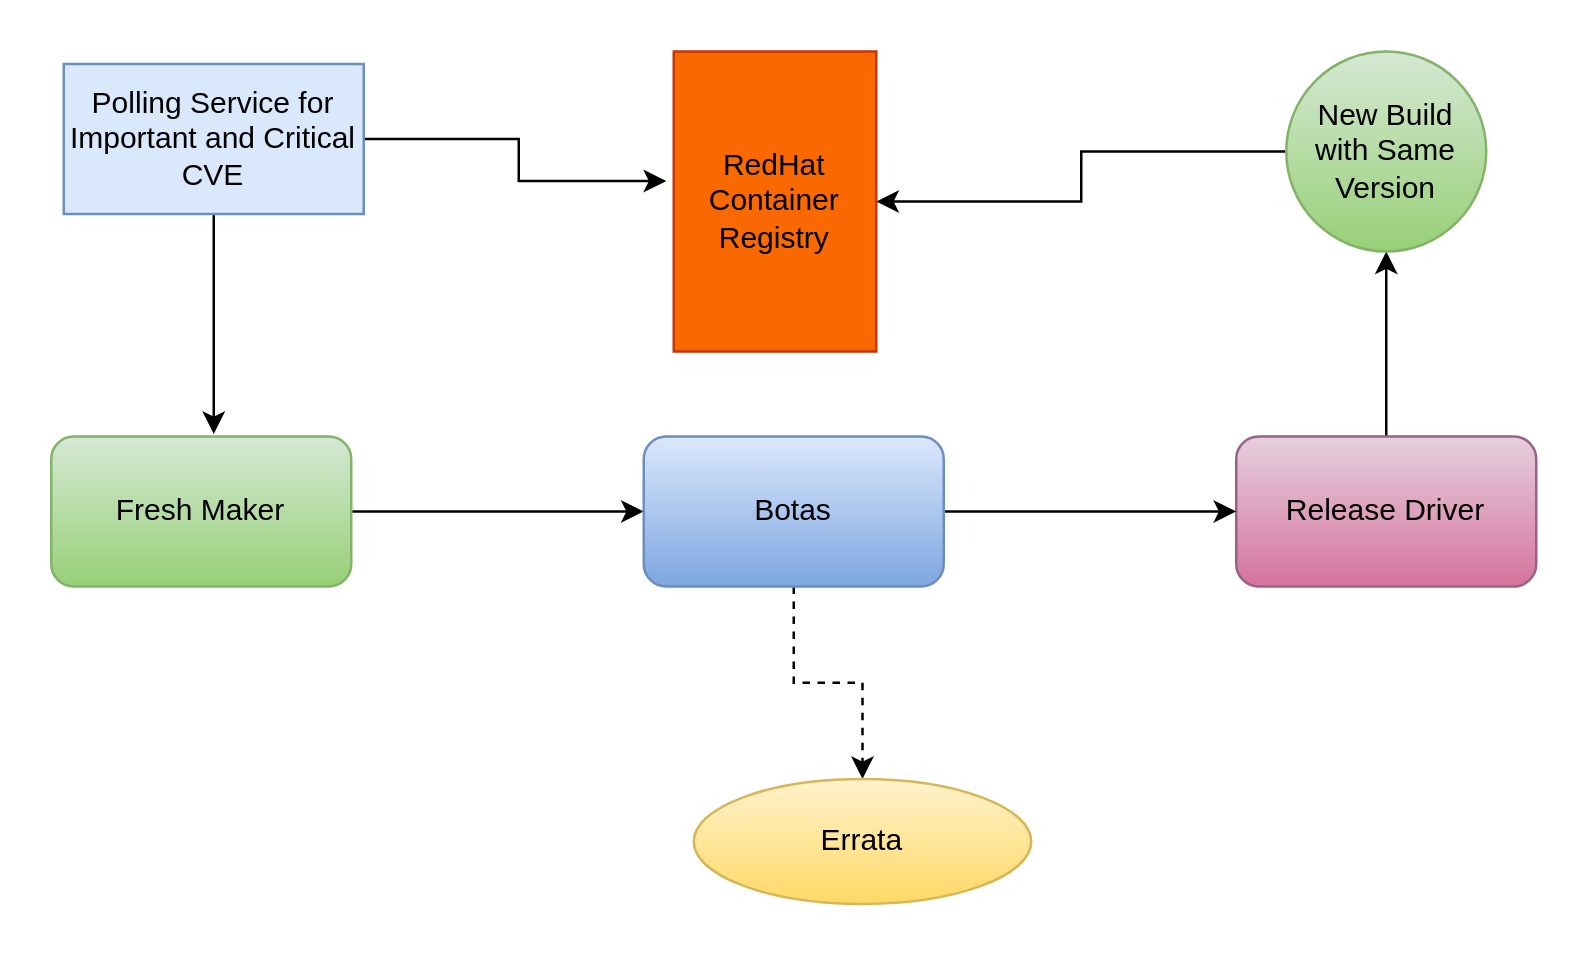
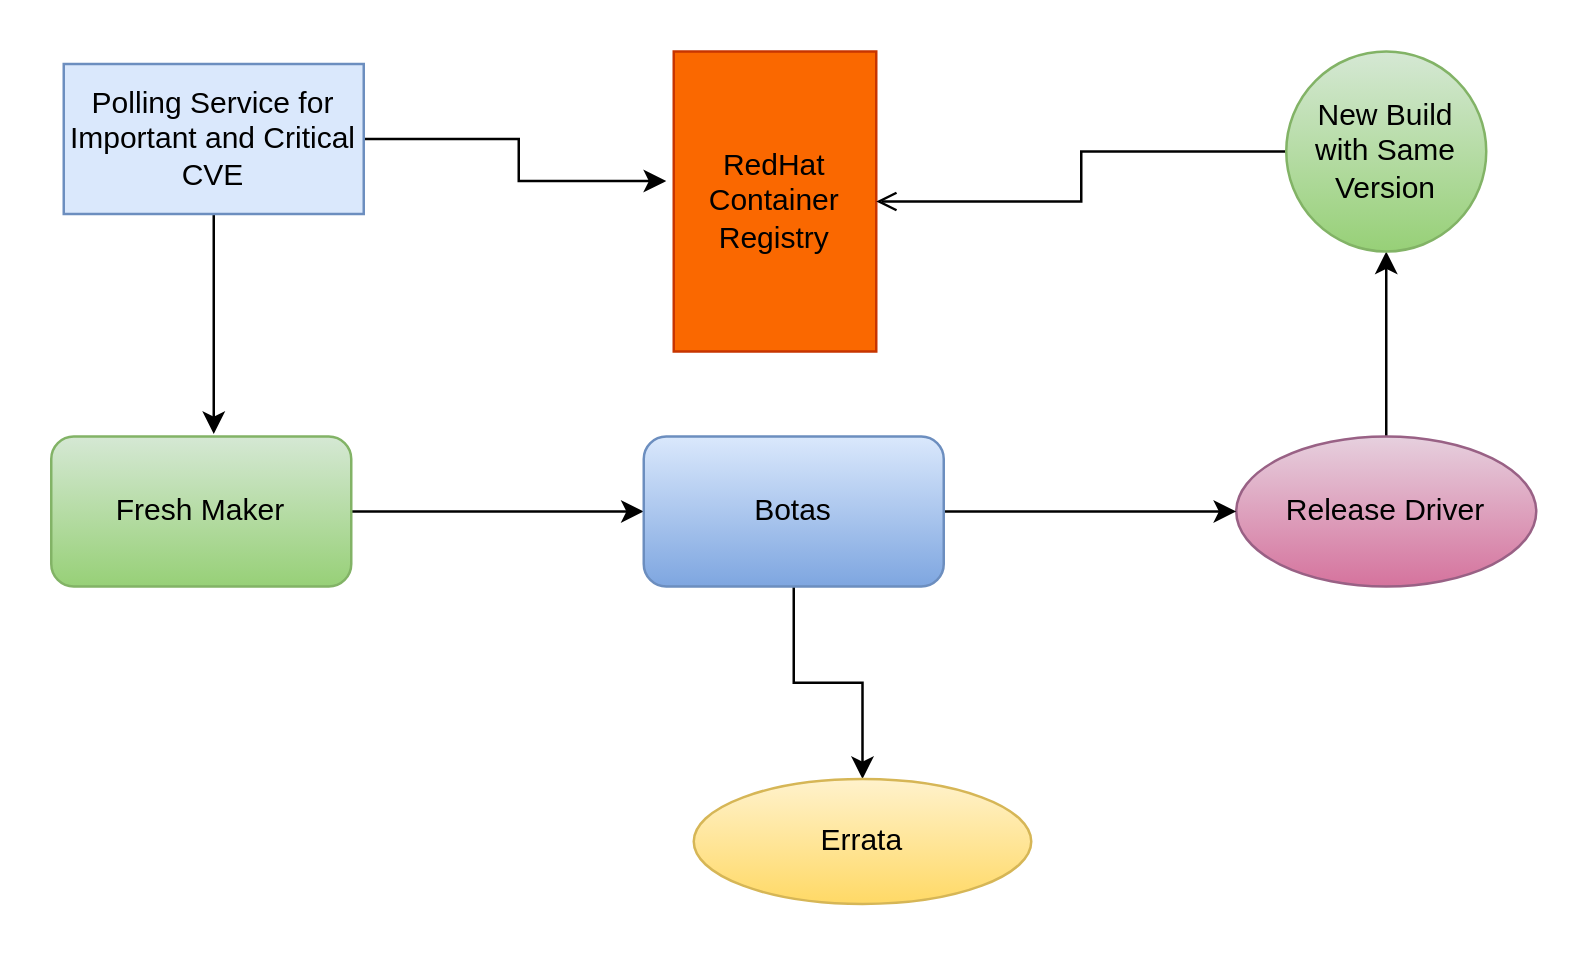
edge "New Build with Same Version" -> "RedHat Container Registry": arrowhead classic -> open
node "Release Driver": shape rounded rectangle -> ellipse
edge "Botas" -> "Errata": style dashed -> solid
